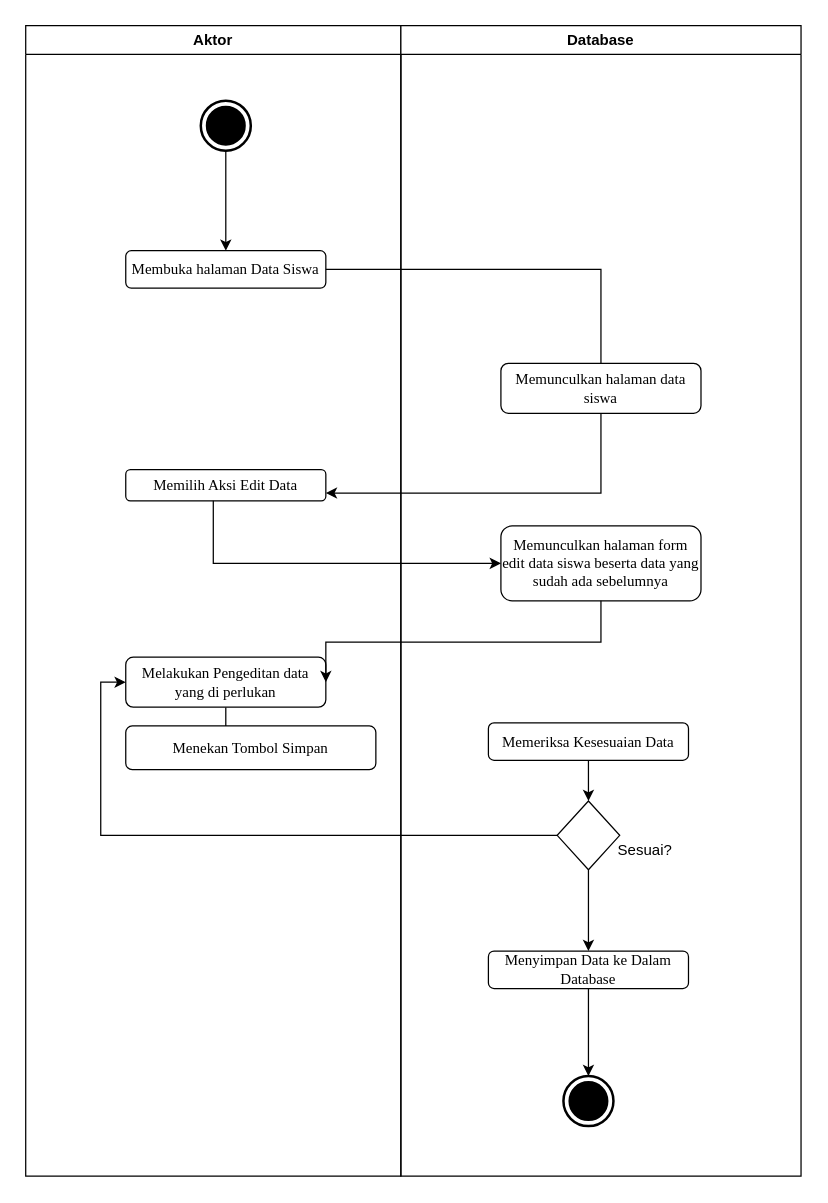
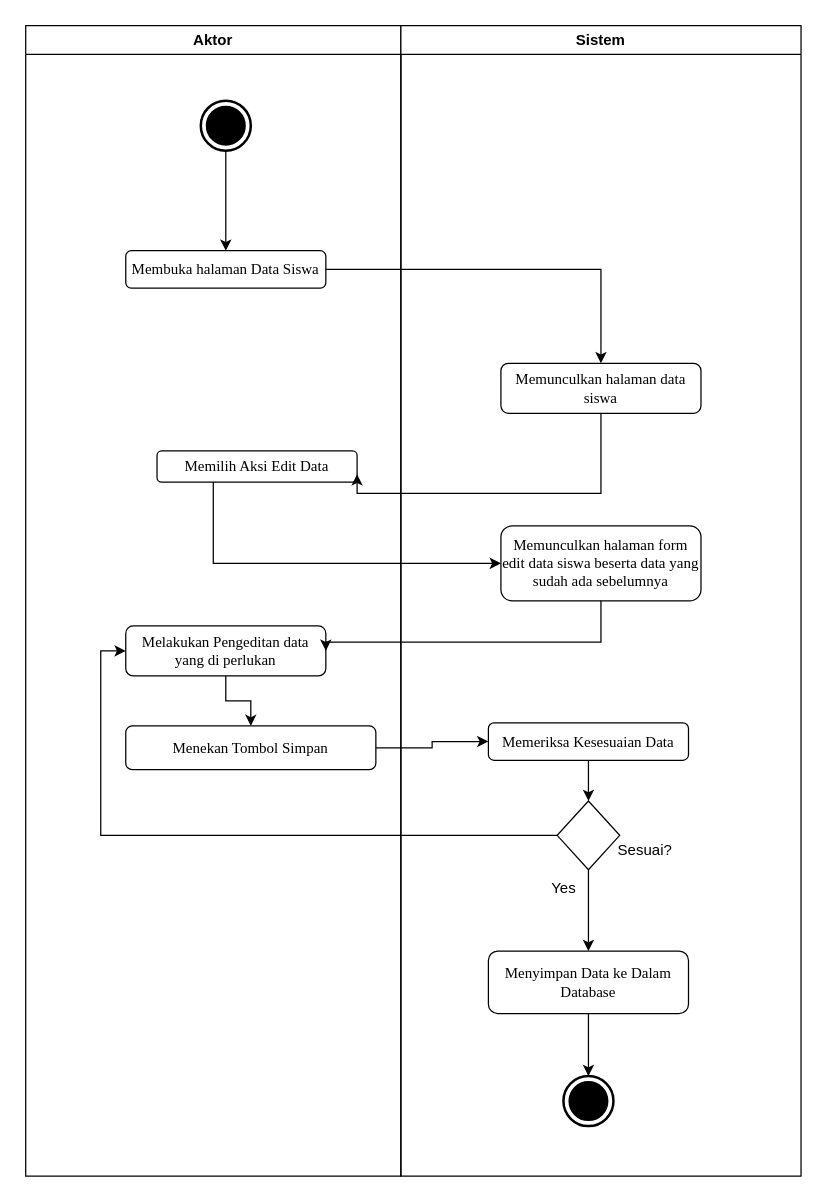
node "Database": label "Database" -> "Sistem"
edge "Membuka halaman Data Siswa" -- "Memunculkan halaman data siswa": arrowhead none -> classic
node "Memilih Aksi Edit Data": moved (226, 485) -> (257, 466)
node "Melakukan Pengeditan data yang di perlukan": moved (226, 682) -> (226, 651)
edge "Menekan Tombol Simpan" -> "Memeriksa Kesesuaian Data": added
node "Yes": added
node "Menyimpan Data ke Dalam Database": size 200x38 -> 200x63
